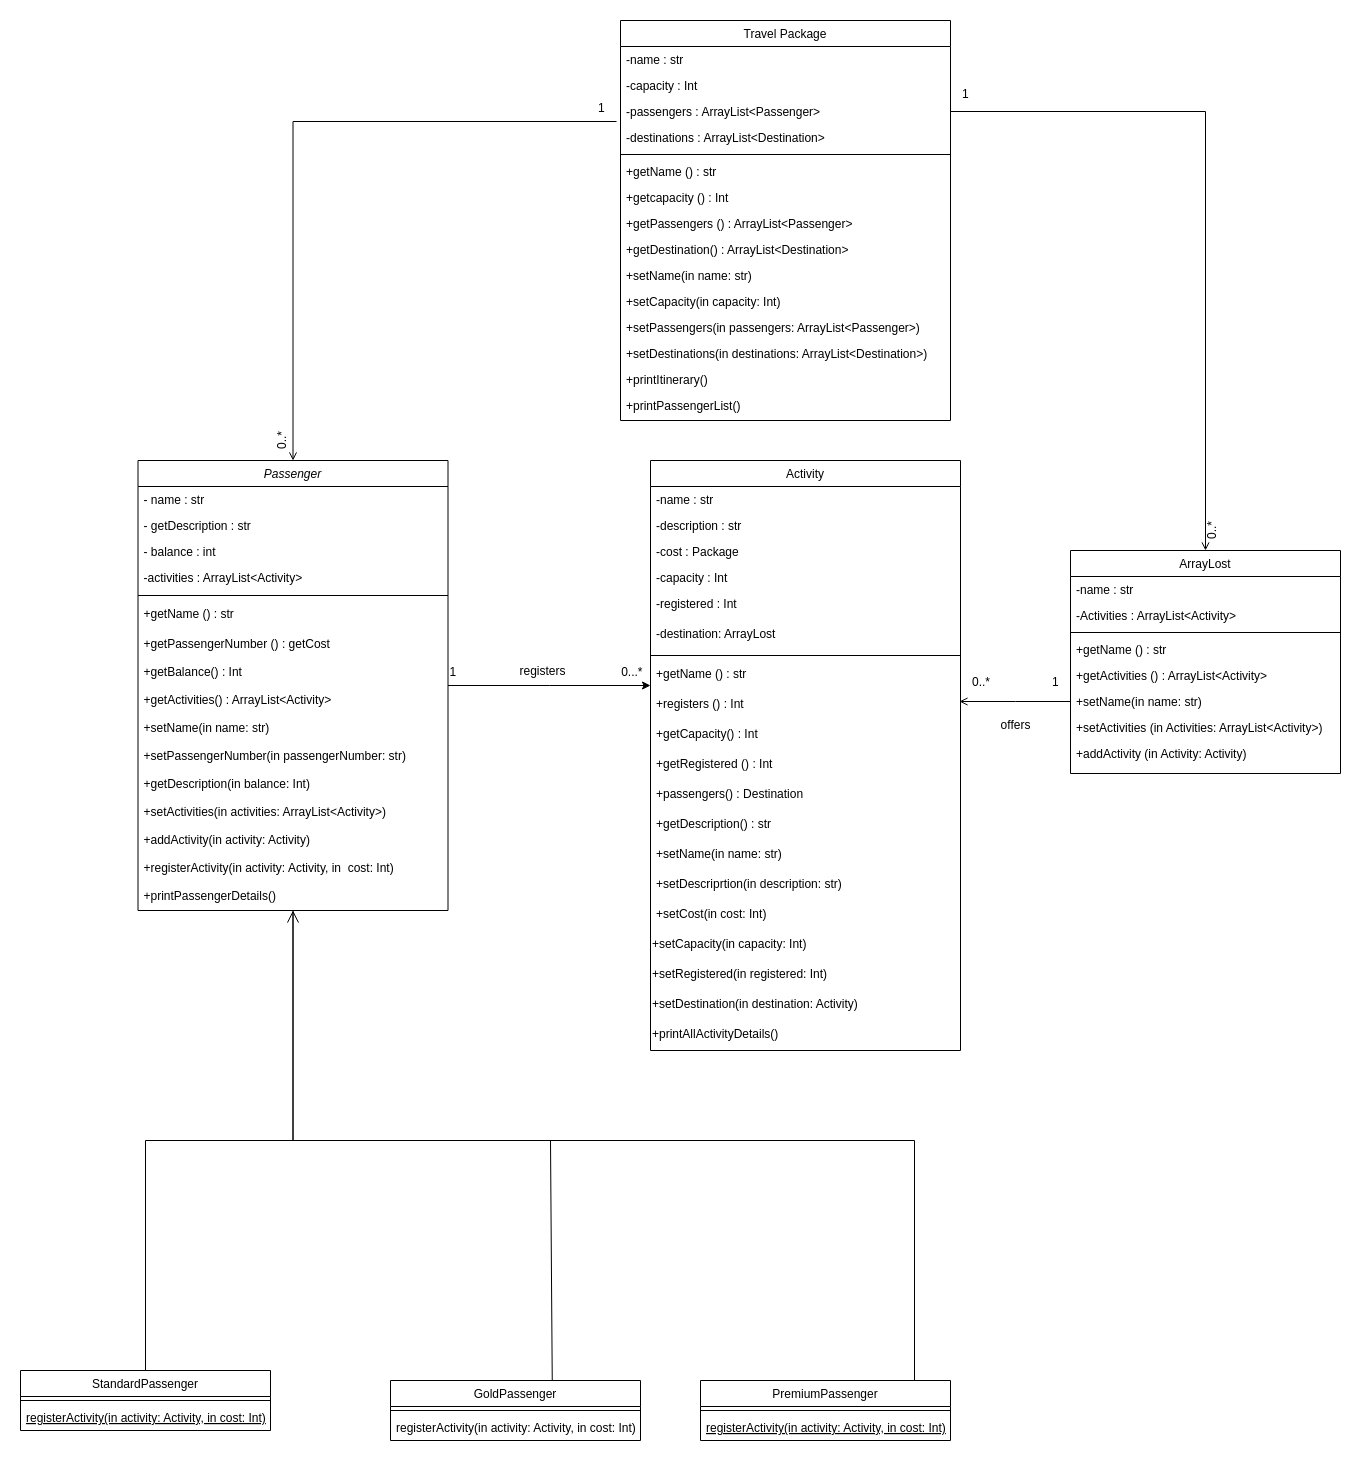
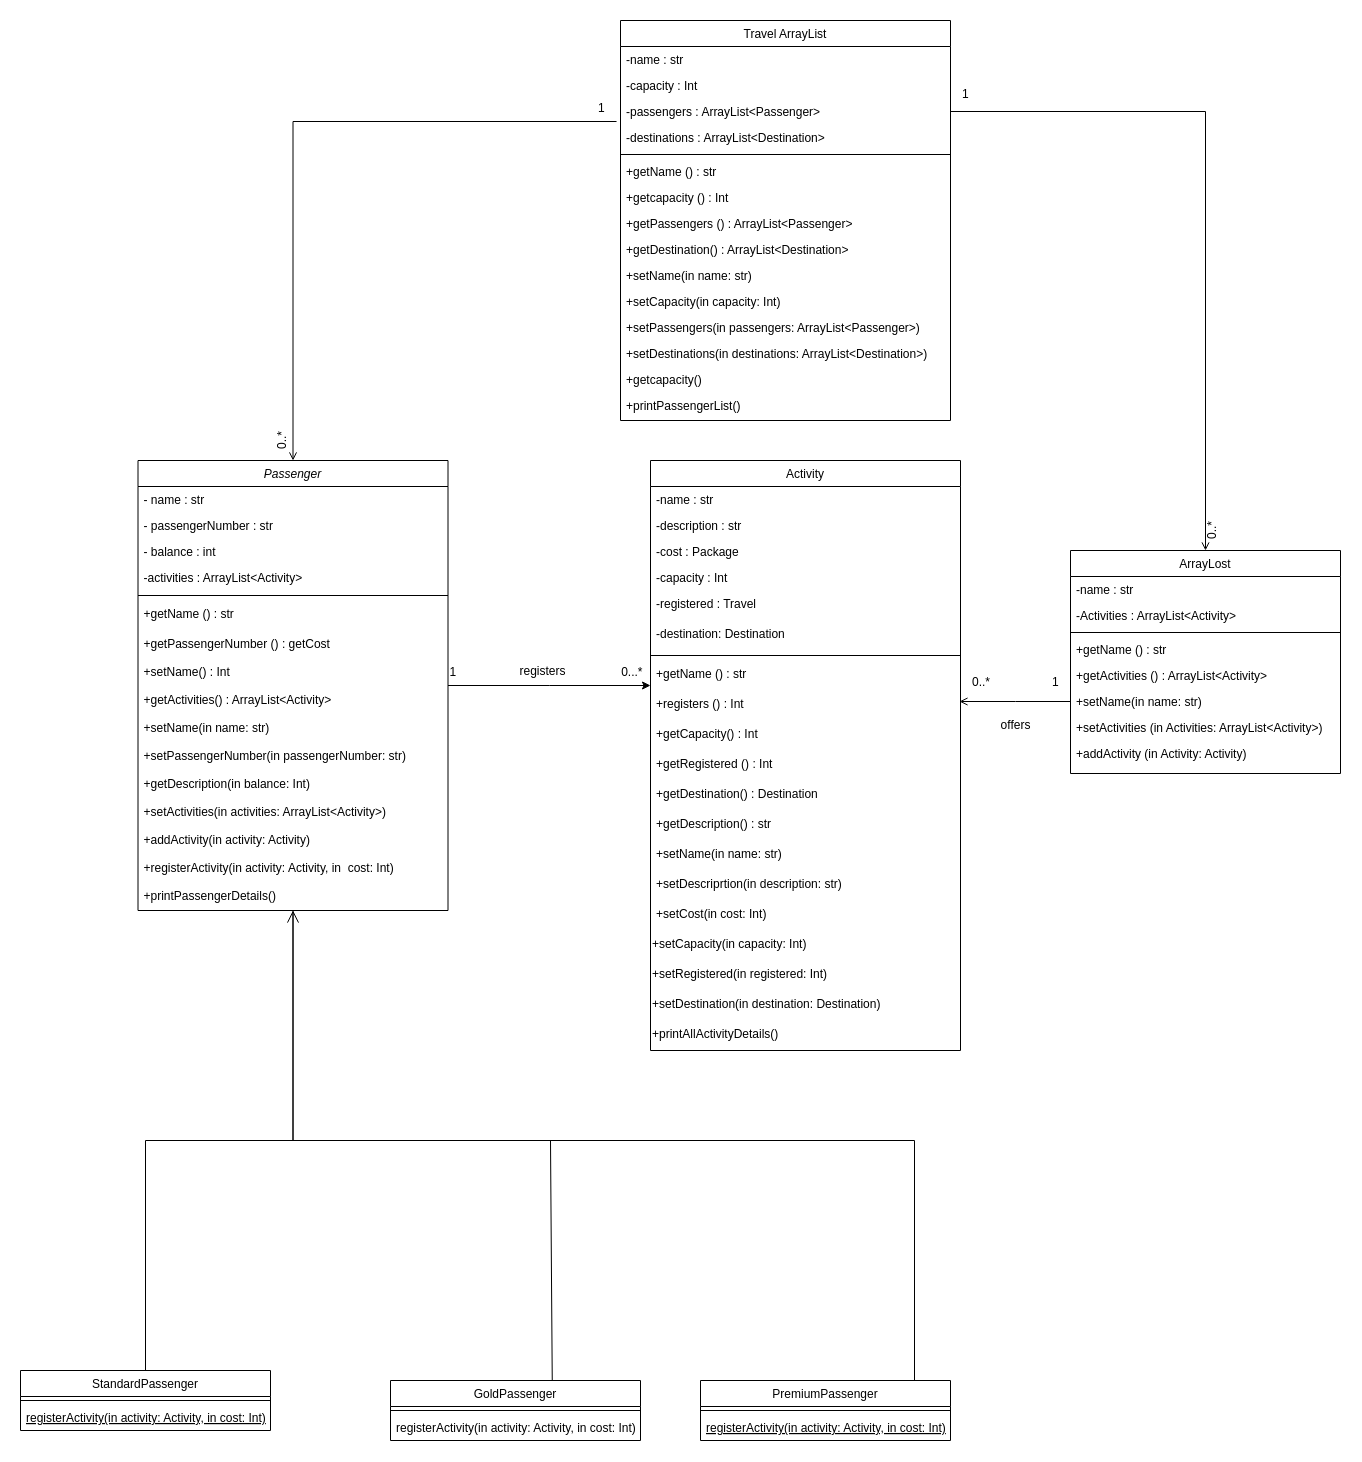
node "Travel Package": label "Travel Package" -> "Travel ArrayList"
node "+printItinerary()": label "+printItinerary()" -> "+getcapacity()"
node "- getDescription : str": label "- getDescription : str" -> "- passengerNumber : str"
node "-registered : Int": label "-registered : Int" -> "-registered : Travel"
node "-destination: ArrayLost": label "-destination: ArrayLost" -> "-destination: Destination"
node "+getBalance() : Int": label "+getBalance() : Int" -> "+setName() : Int"
node "+passengers() : Destination": label "+passengers() : Destination" -> "+getDestination() : Destination"
node "+setDestination(in destination: Activity)": label "+setDestination(in destination: Activity)" -> "+setDestination(in destination: Destination)"
